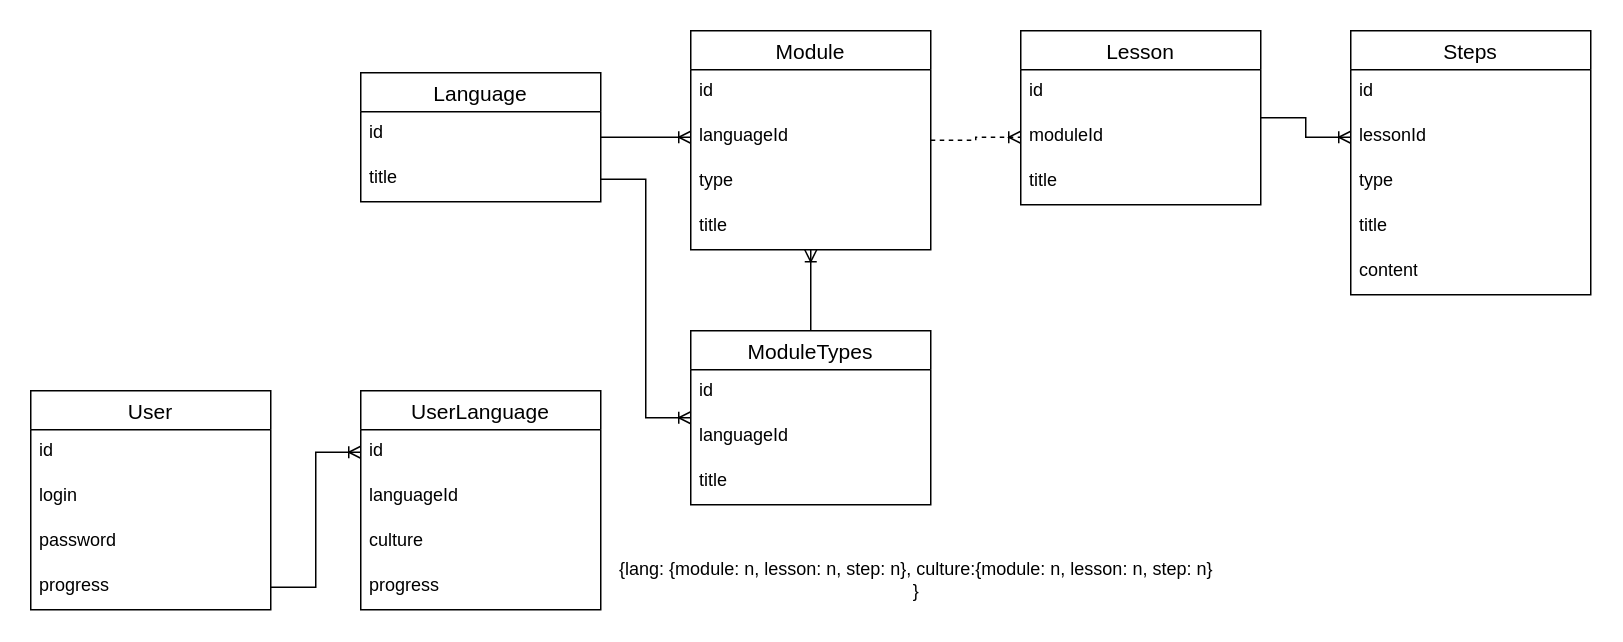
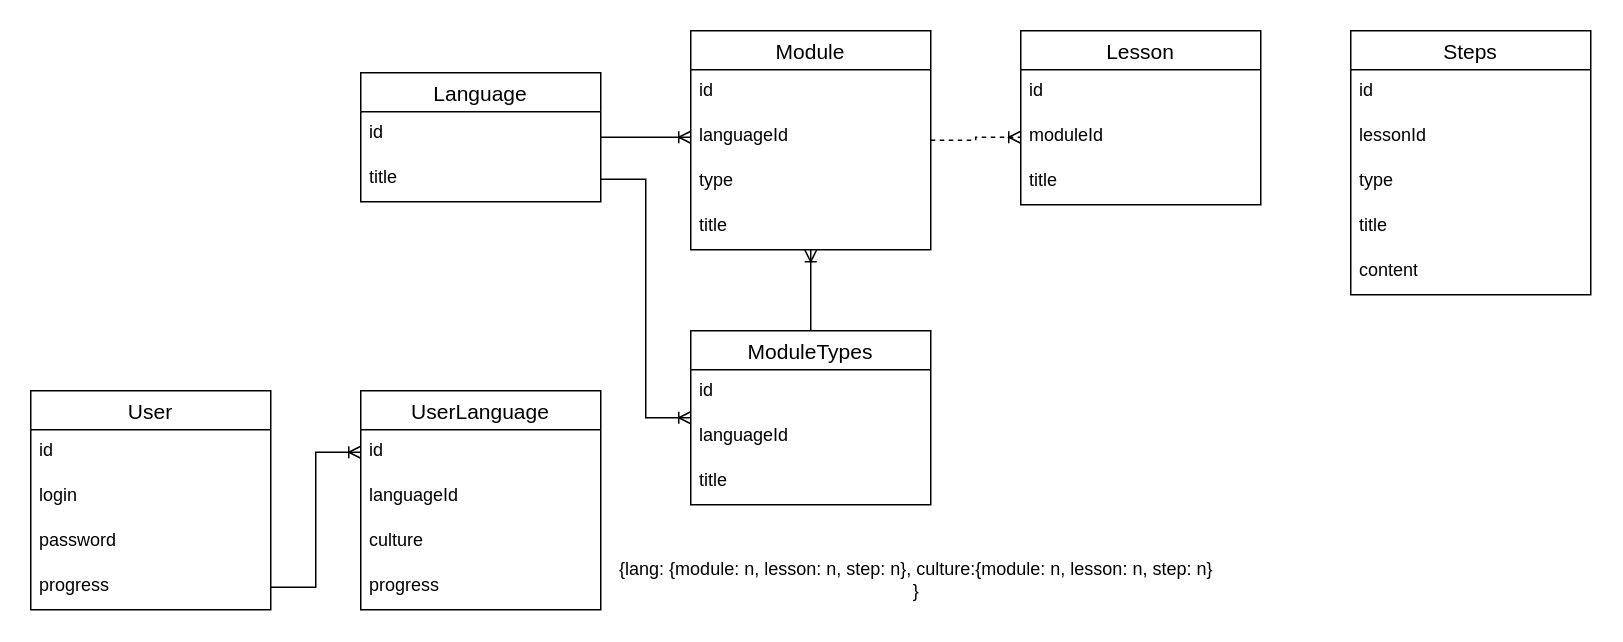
edge "Lesson" -> "lessonId": removed
